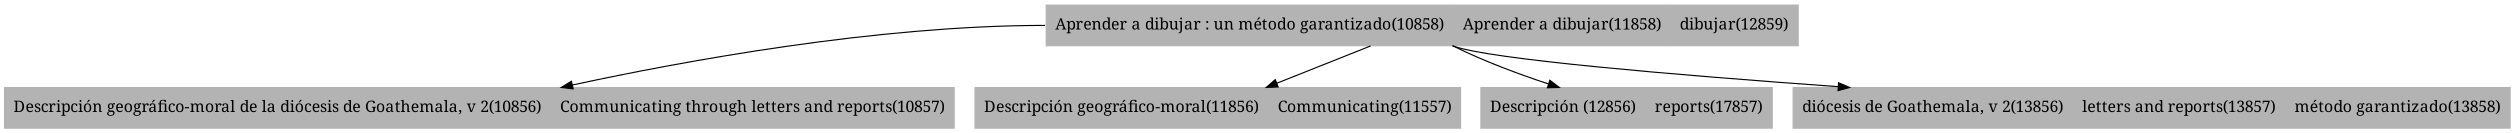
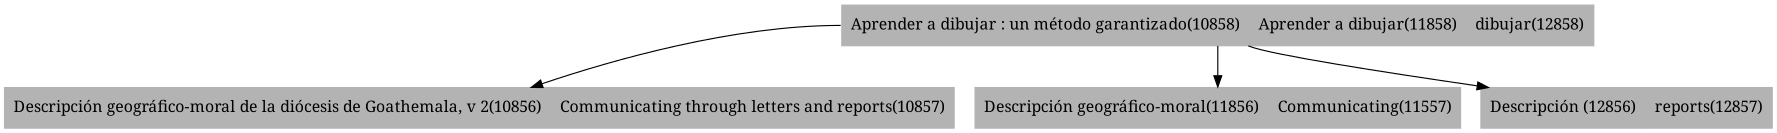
node "Aprender a dibujar : un método garantizado(10858)": text "dibujar(12859)" -> "dibujar(12858)"
node "Descripción (12856)": text "reports(17857)" -> "reports(12857)"
node "diócesis de Goathemala, v 2(13856)": removed
